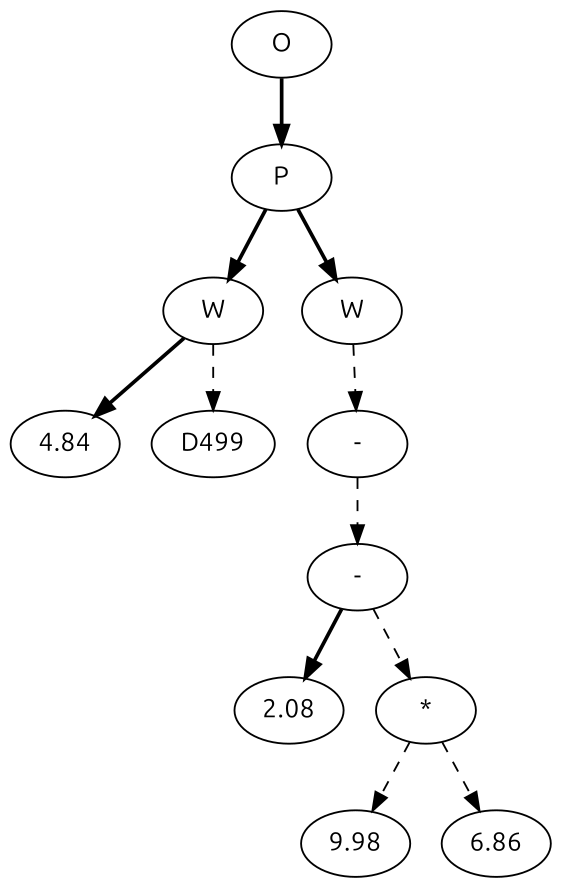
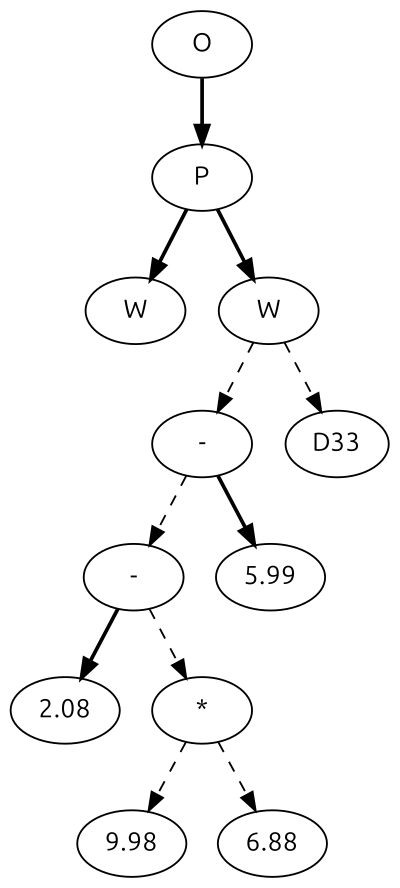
node "4.84": removed
node "D499": removed
node "D33": added
node "5.99": added
node "6.86": label "6.86" -> "6.88"
